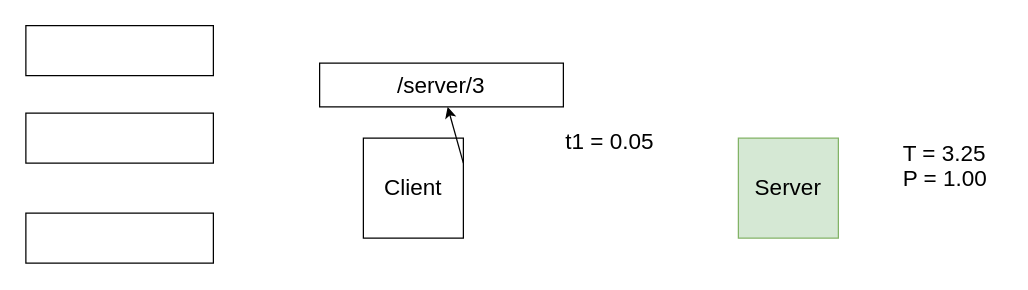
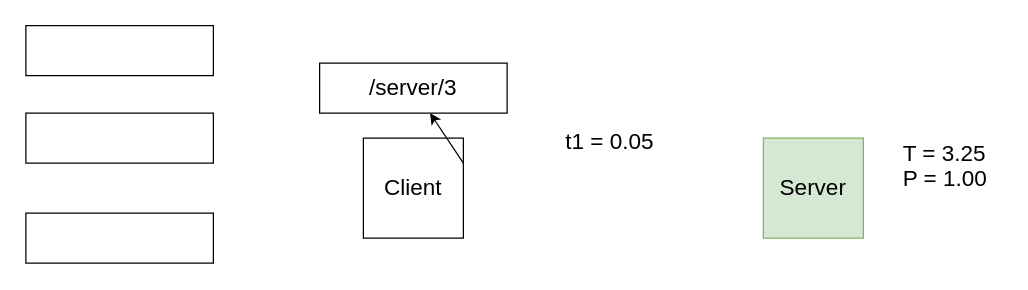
node "/server/3": size 244x44 -> 188x50
node "Server": moved (788, 188) -> (813, 188)
